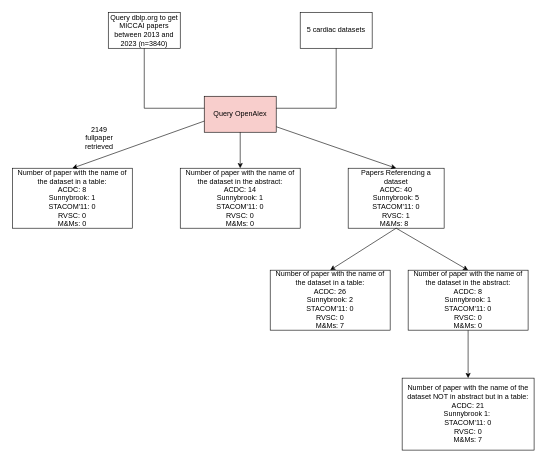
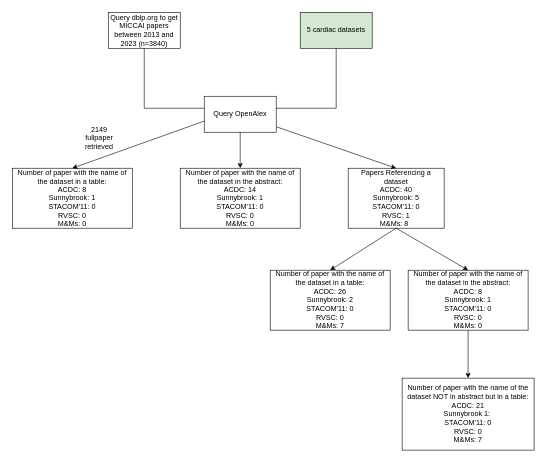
node "5 cardiac datasets": fillcolor #ffffff -> #d5e8d4
node "Query OpenAlex": fillcolor #f8cecc -> #ffffff
